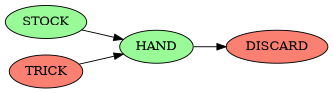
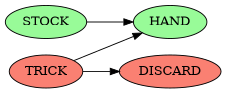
edge "HAND" -> "DISCARD": now "TRICK" -> "DISCARD"
